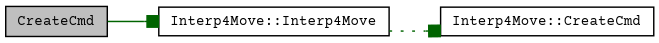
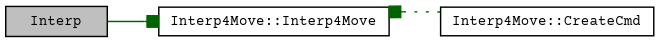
node "CreateCmd": label "CreateCmd" -> "Interp"
edge "Interp4Move::Interp4Move" -> "Interp4Move::CreateCmd": reversed
